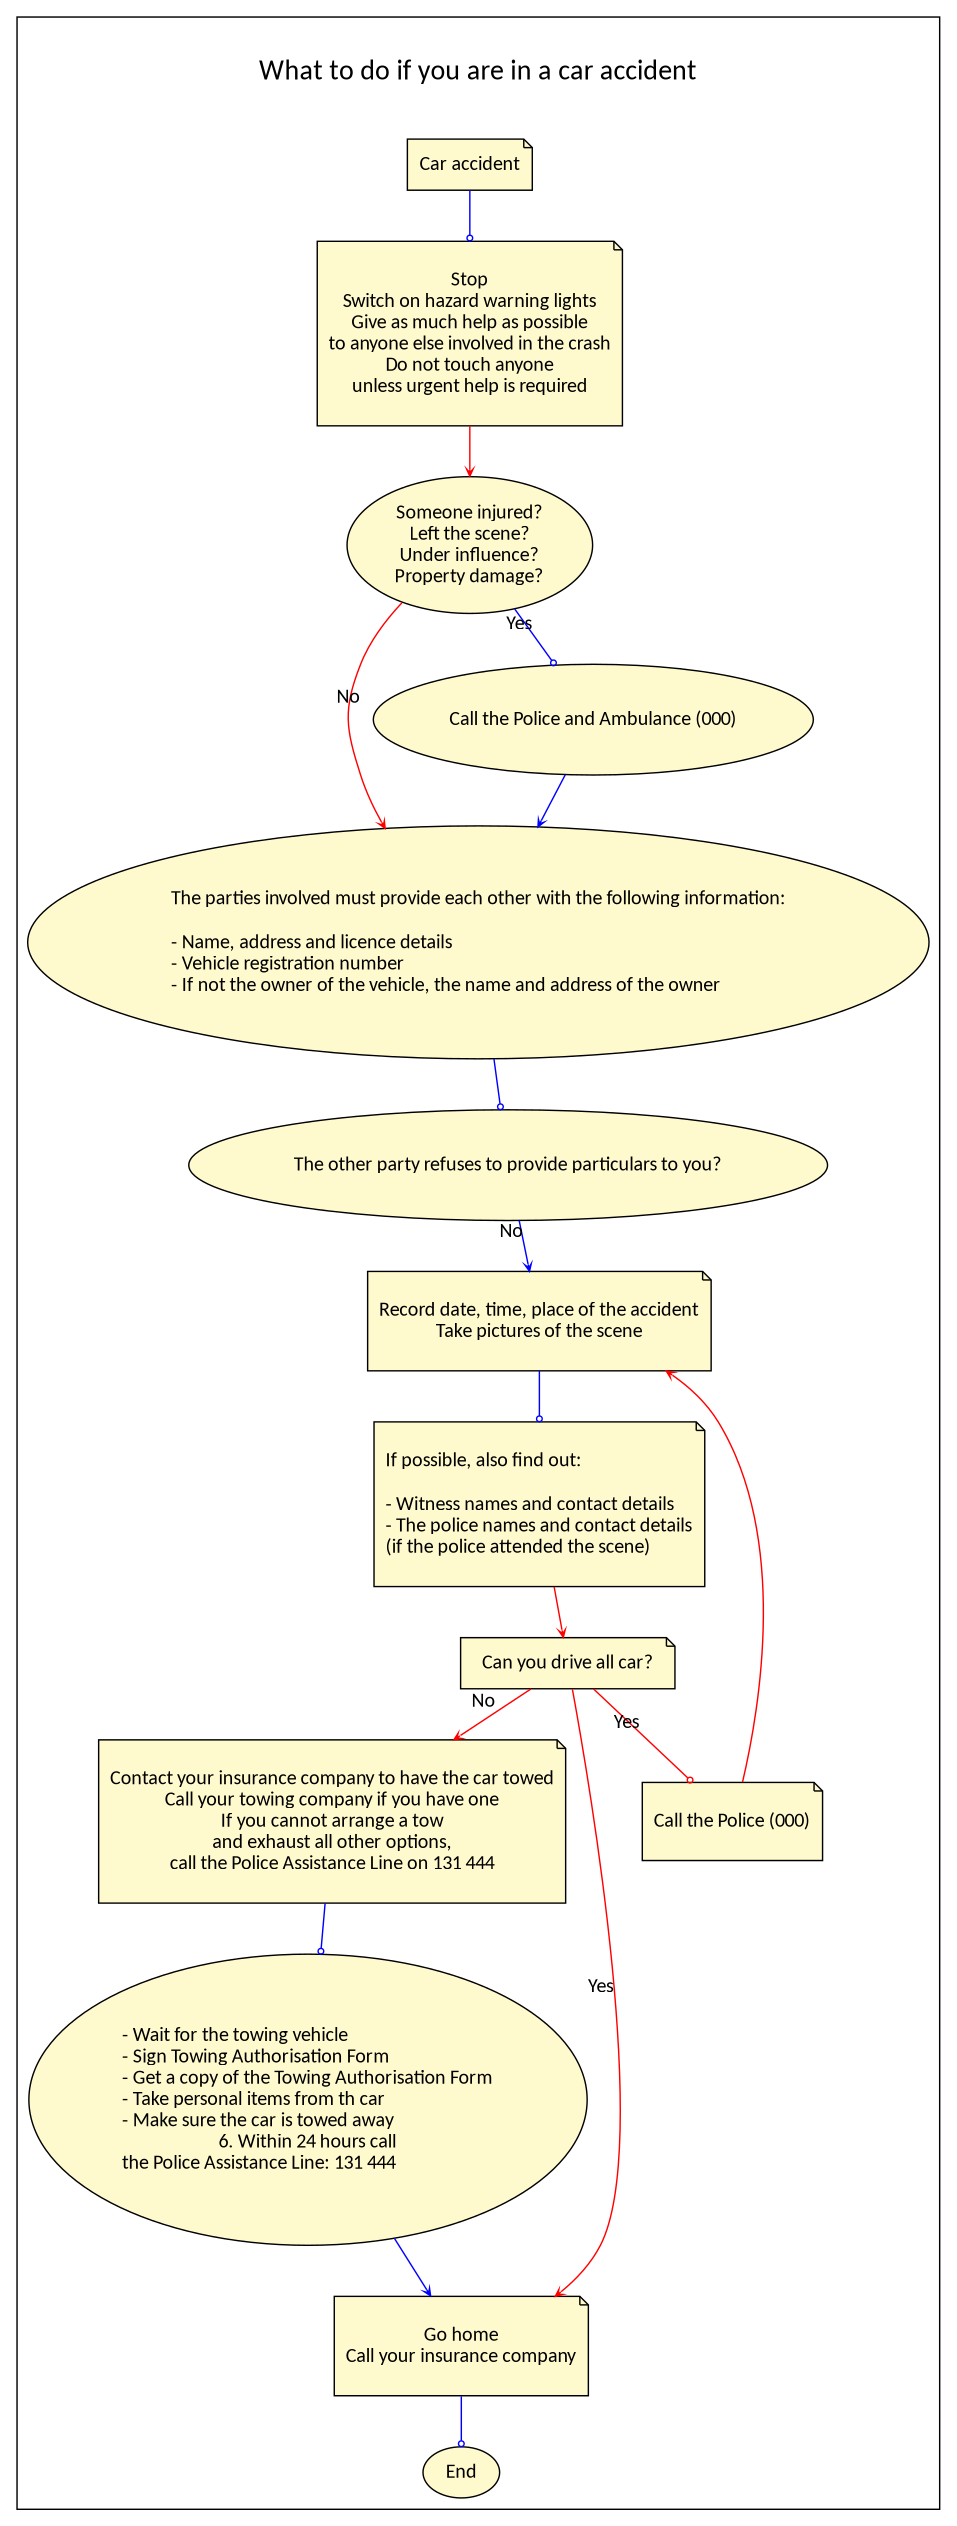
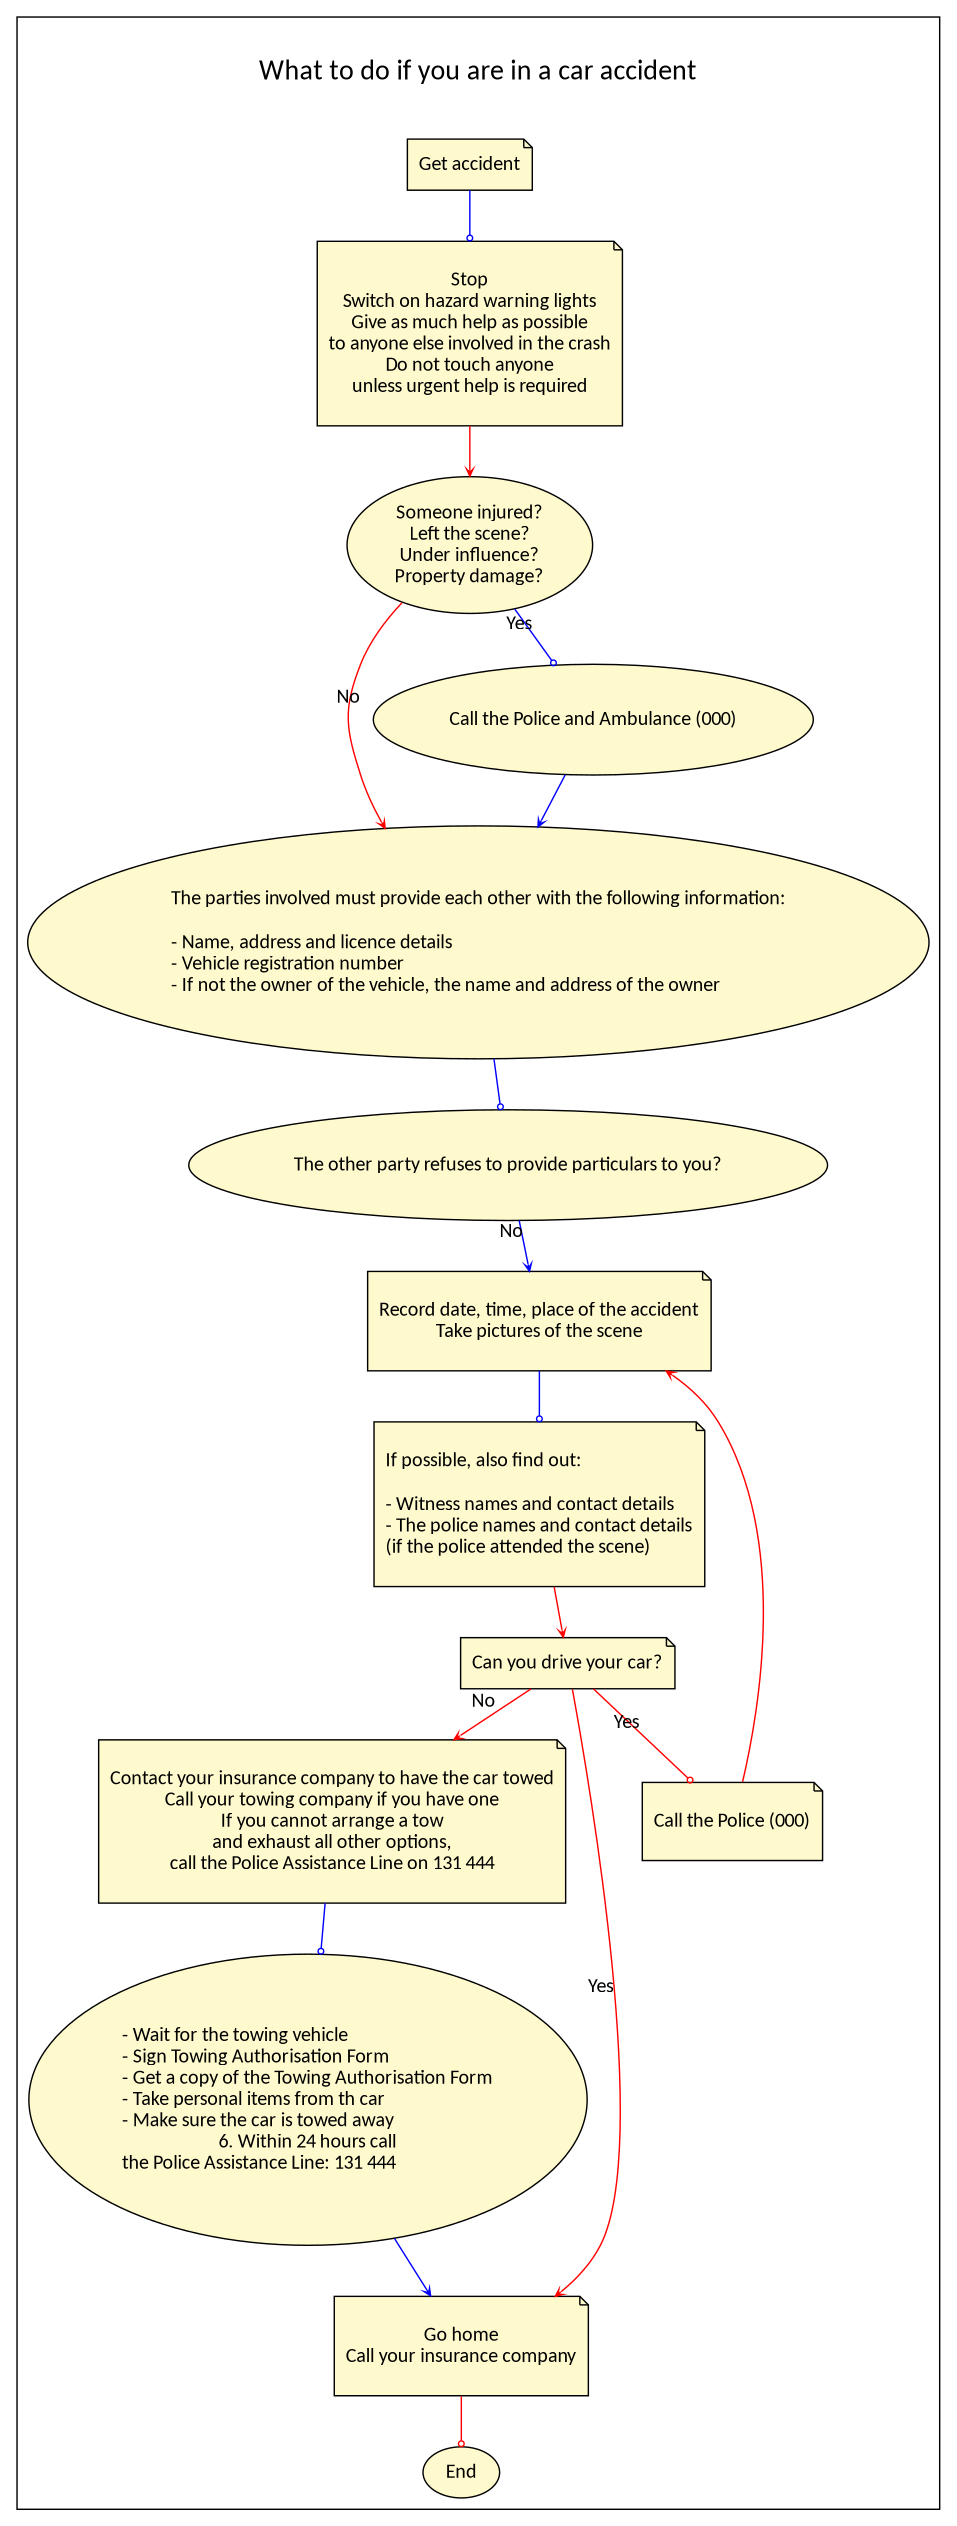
node "Car accident": label "Car accident" -> "Get accident"
node "Can you drive all car?": label "Can you drive all car?" -> "Can you drive your car?"
edge "Go home Call your insurance company" -> "End": color blue -> red
